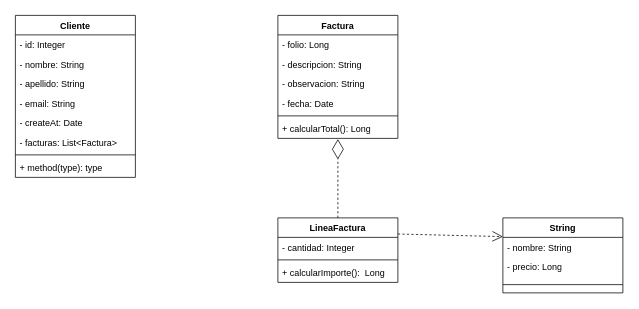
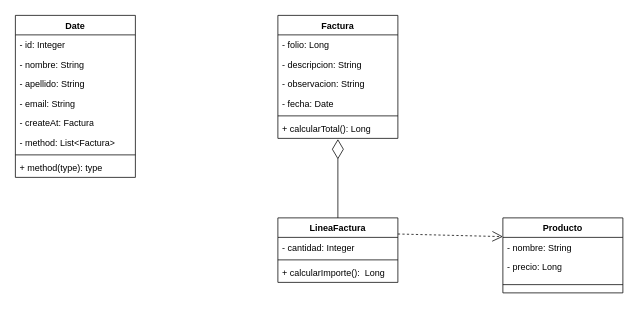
node "Cliente": label "Cliente" -> "Date"
node "- createAt: Date": label "- createAt: Date" -> "- createAt: Factura"
node "- facturas: List<Factura>": label "- facturas: List<Factura>" -> "- method: List<Factura>"
edge "LineaFactura" -> "+ calcularTotal(): Long": style dashed -> solid
node "String": label "String" -> "Producto"
